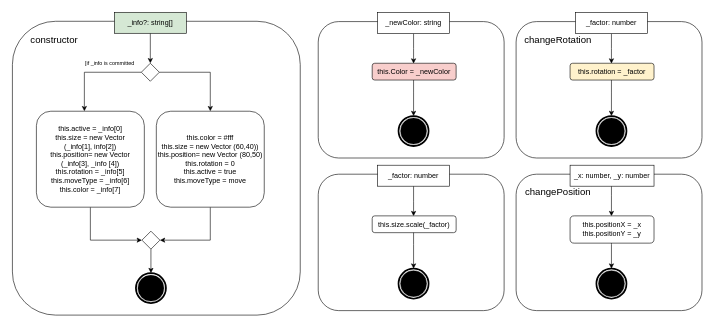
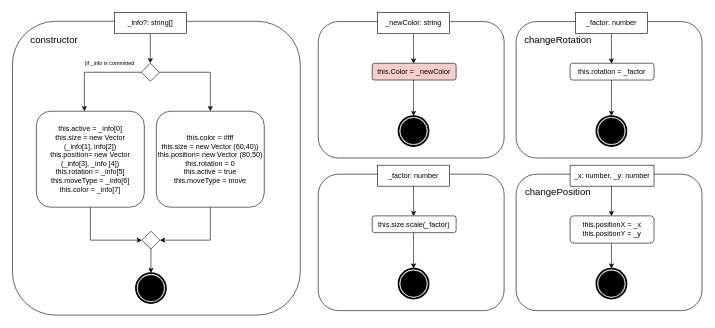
node "_info?: string[]": fillcolor #d5e8d4 -> #ffffff
node "this.rotation = _factor": fillcolor #fff2cc -> #ffffff
